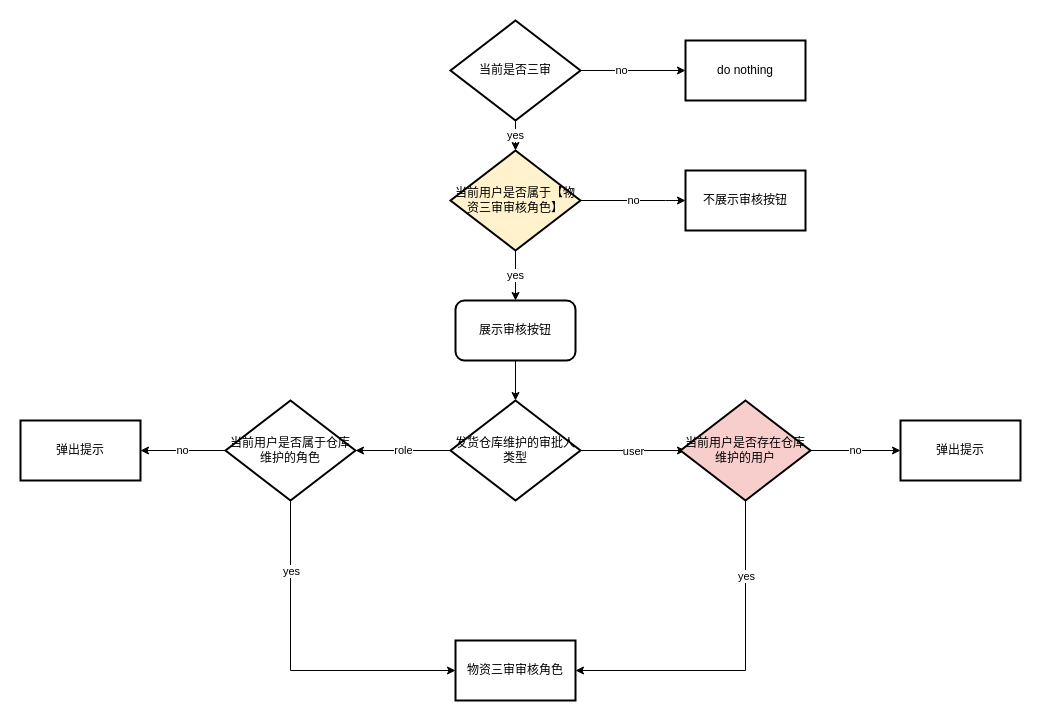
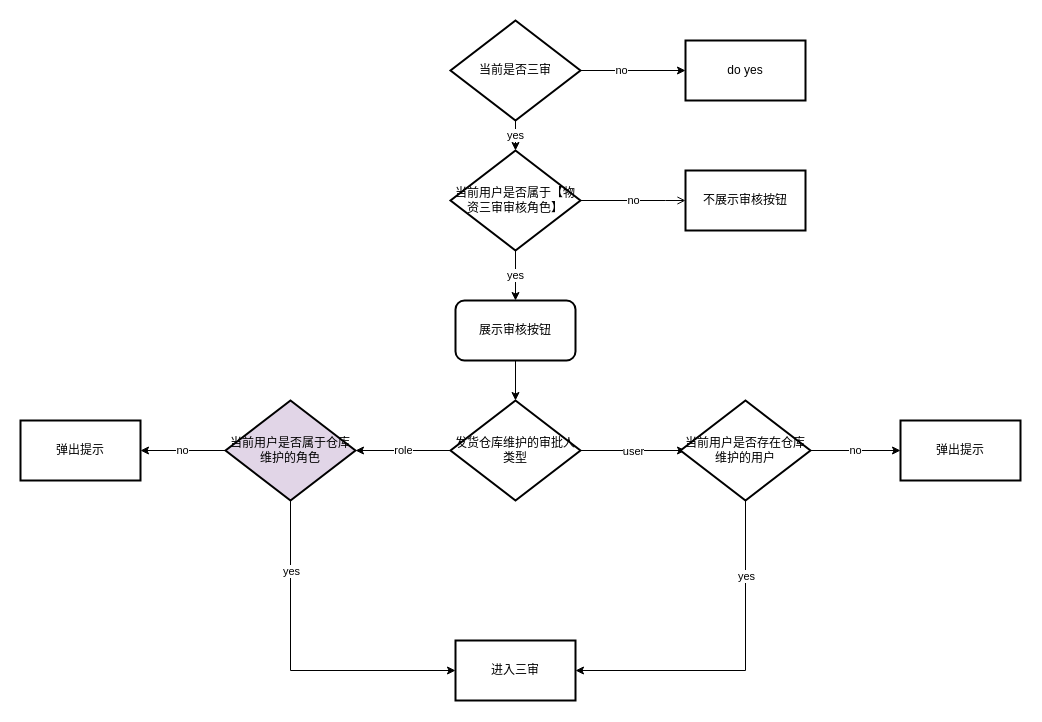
node "do nothing": label "do nothing" -> "do yes"
node "当前用户是否属于【物资三审审核角色】": fillcolor #fff2cc -> #ffffff
edge "当前用户是否属于【物资三审审核角色】" -> "不展示审核按钮": arrowhead classic -> open
node "当前用户是否属于仓库维护的角色": fillcolor #ffffff -> #e1d5e7
node "当前用户是否存在仓库维护的用户": fillcolor #f8cecc -> #ffffff
node "物资三审审核角色": label "物资三审审核角色" -> "进入三审"
